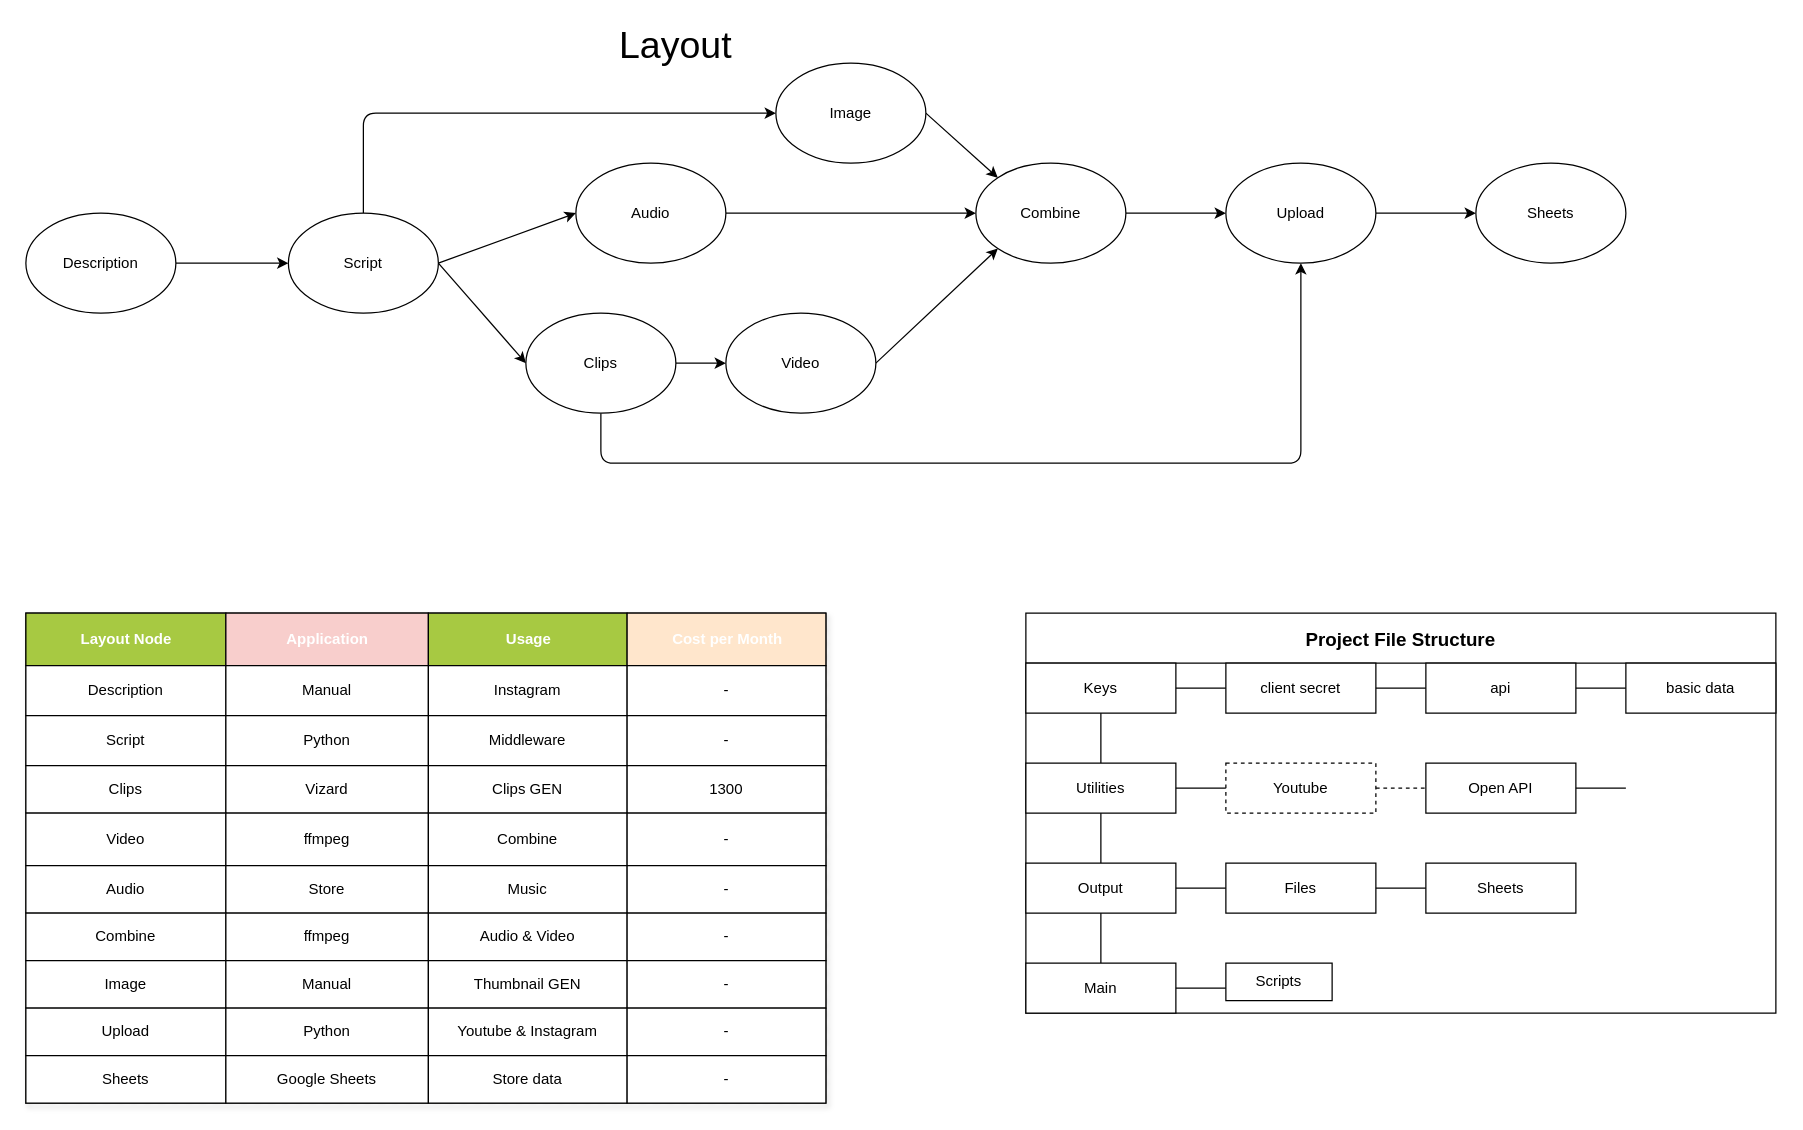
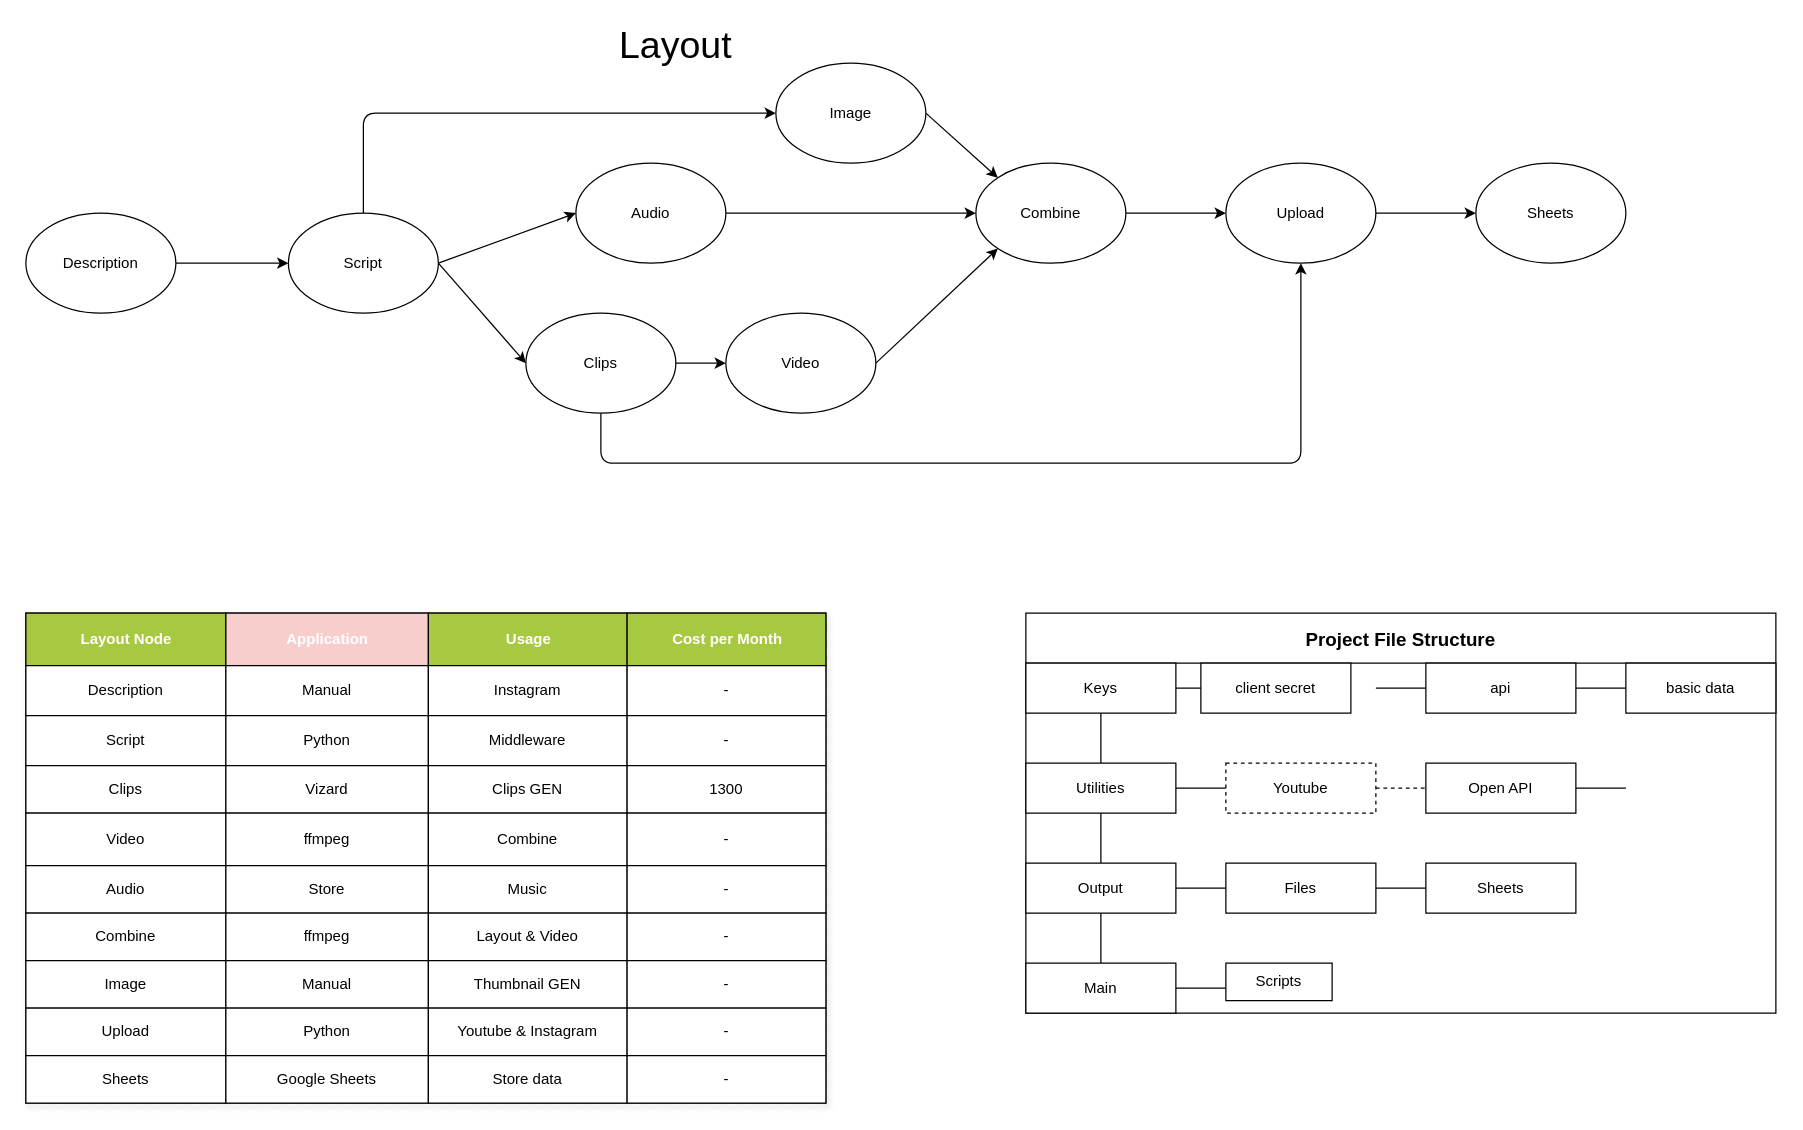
node "Cost per Month": fillcolor #ffe6cc -> #a7c942
node "client secret": moved (1301, 688) -> (1276, 688)
node "Audio & Video": label "Audio & Video" -> "Layout & Video"
